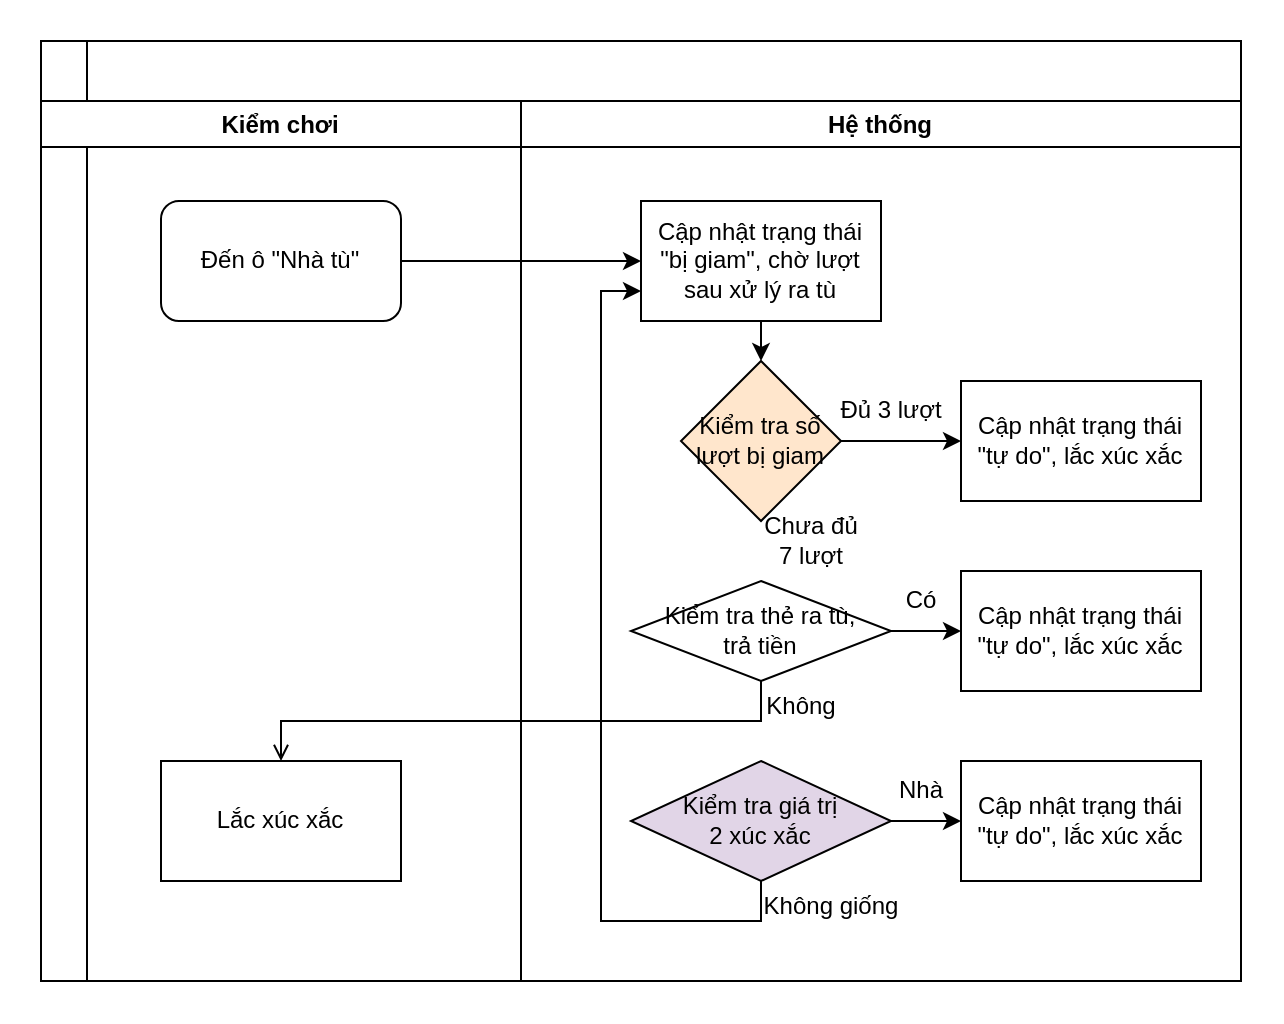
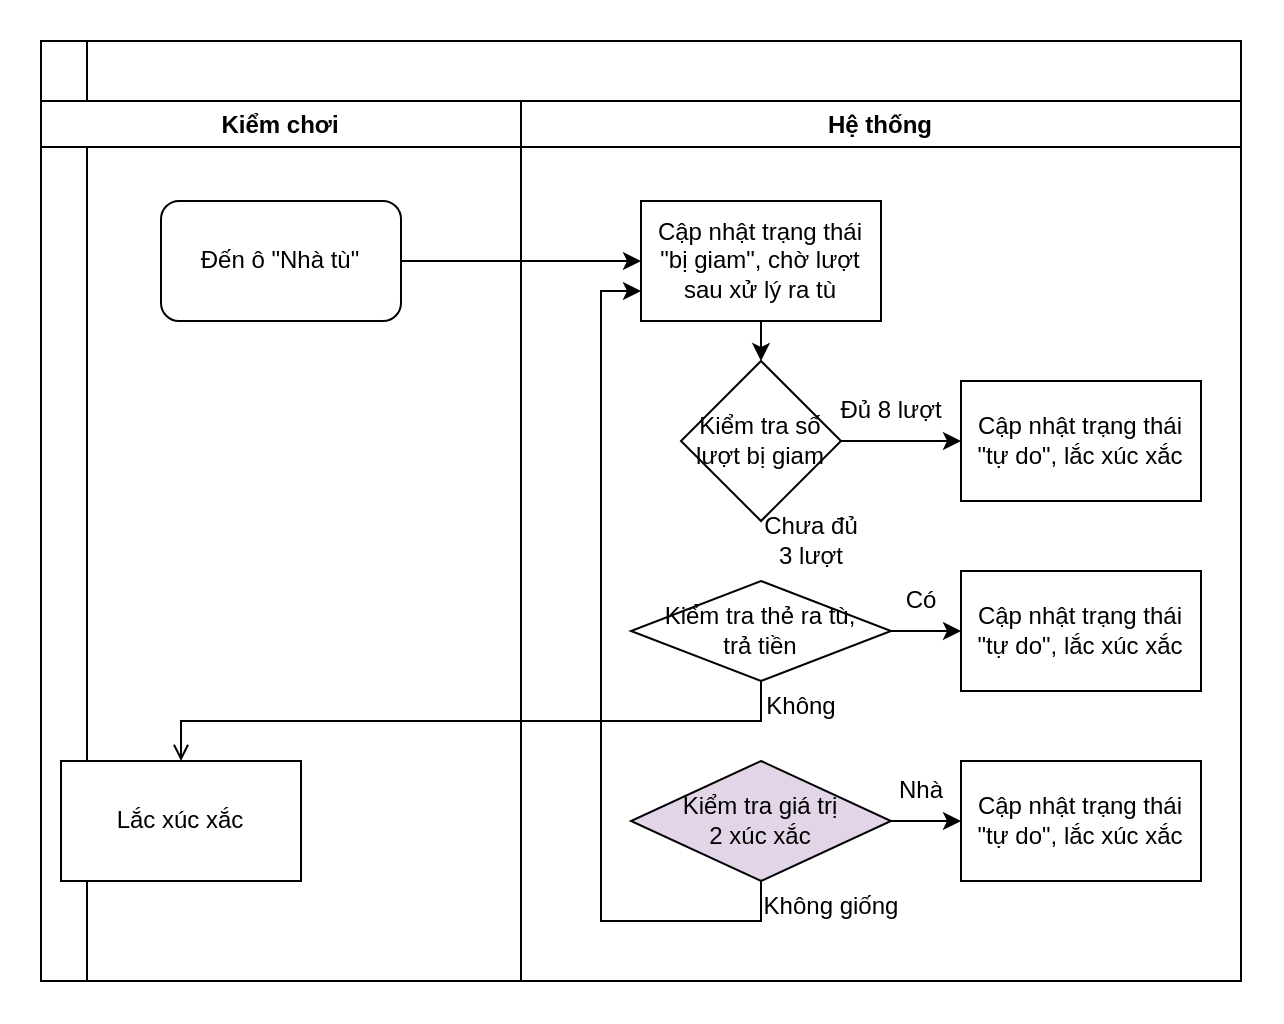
node "Đủ 3 lượt": label "Đủ 3 lượt" -> "Đủ 8 lượt"
node "Kiểm tra số lượt bị giam": fillcolor #ffe6cc -> #ffffff
node "Chưa đủ 7 lượt": label "Chưa đủ 7 lượt" -> "Chưa đủ 3 lượt"
node "Lắc xúc xắc": moved (281, 821) -> (181, 821)
